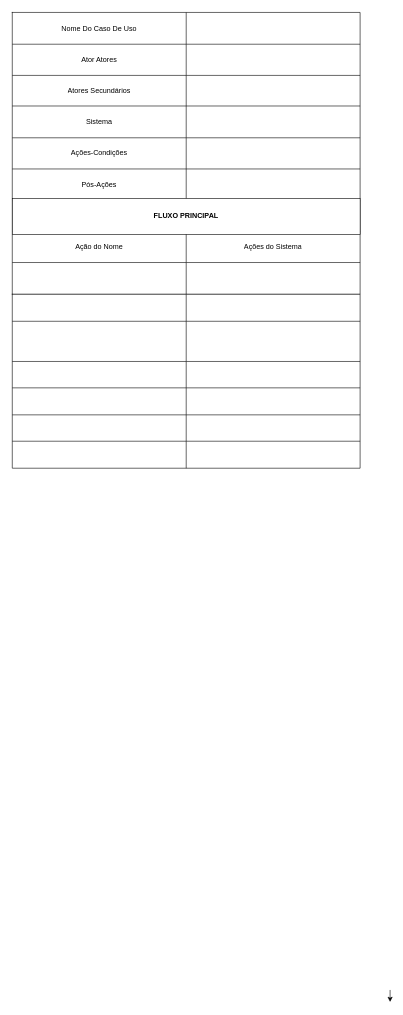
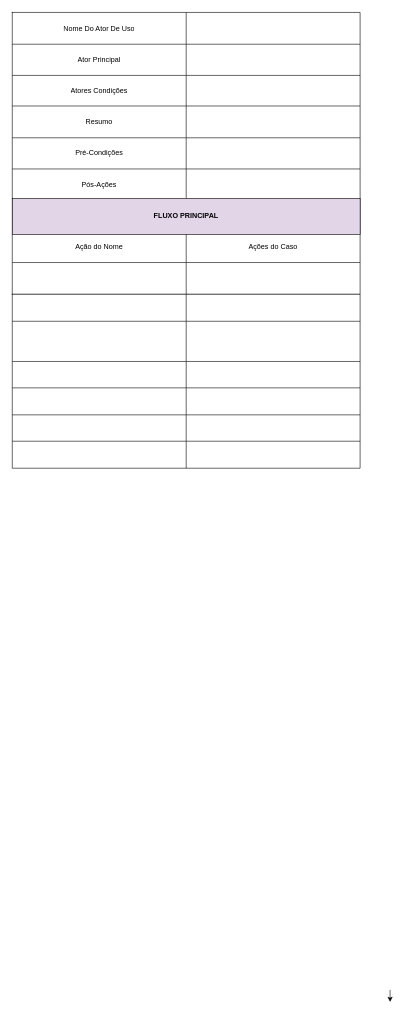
node "Nome Do Caso De Uso": label "Nome Do Caso De Uso" -> "Nome Do Ator De Uso"
node "Ator Atores": label "Ator Atores" -> "Ator Principal"
node "Atores Secundários": label "Atores Secundários" -> "Atores Condições"
node "Sistema": label "Sistema" -> "Resumo"
node "Ações-Condições": label "Ações-Condições" -> "Pré-Condições"
node "FLUXO PRINCIPAL": fillcolor #ffffff -> #e1d5e7
node "Ações do Sistema": label "Ações do Sistema" -> "Ações do Caso"
